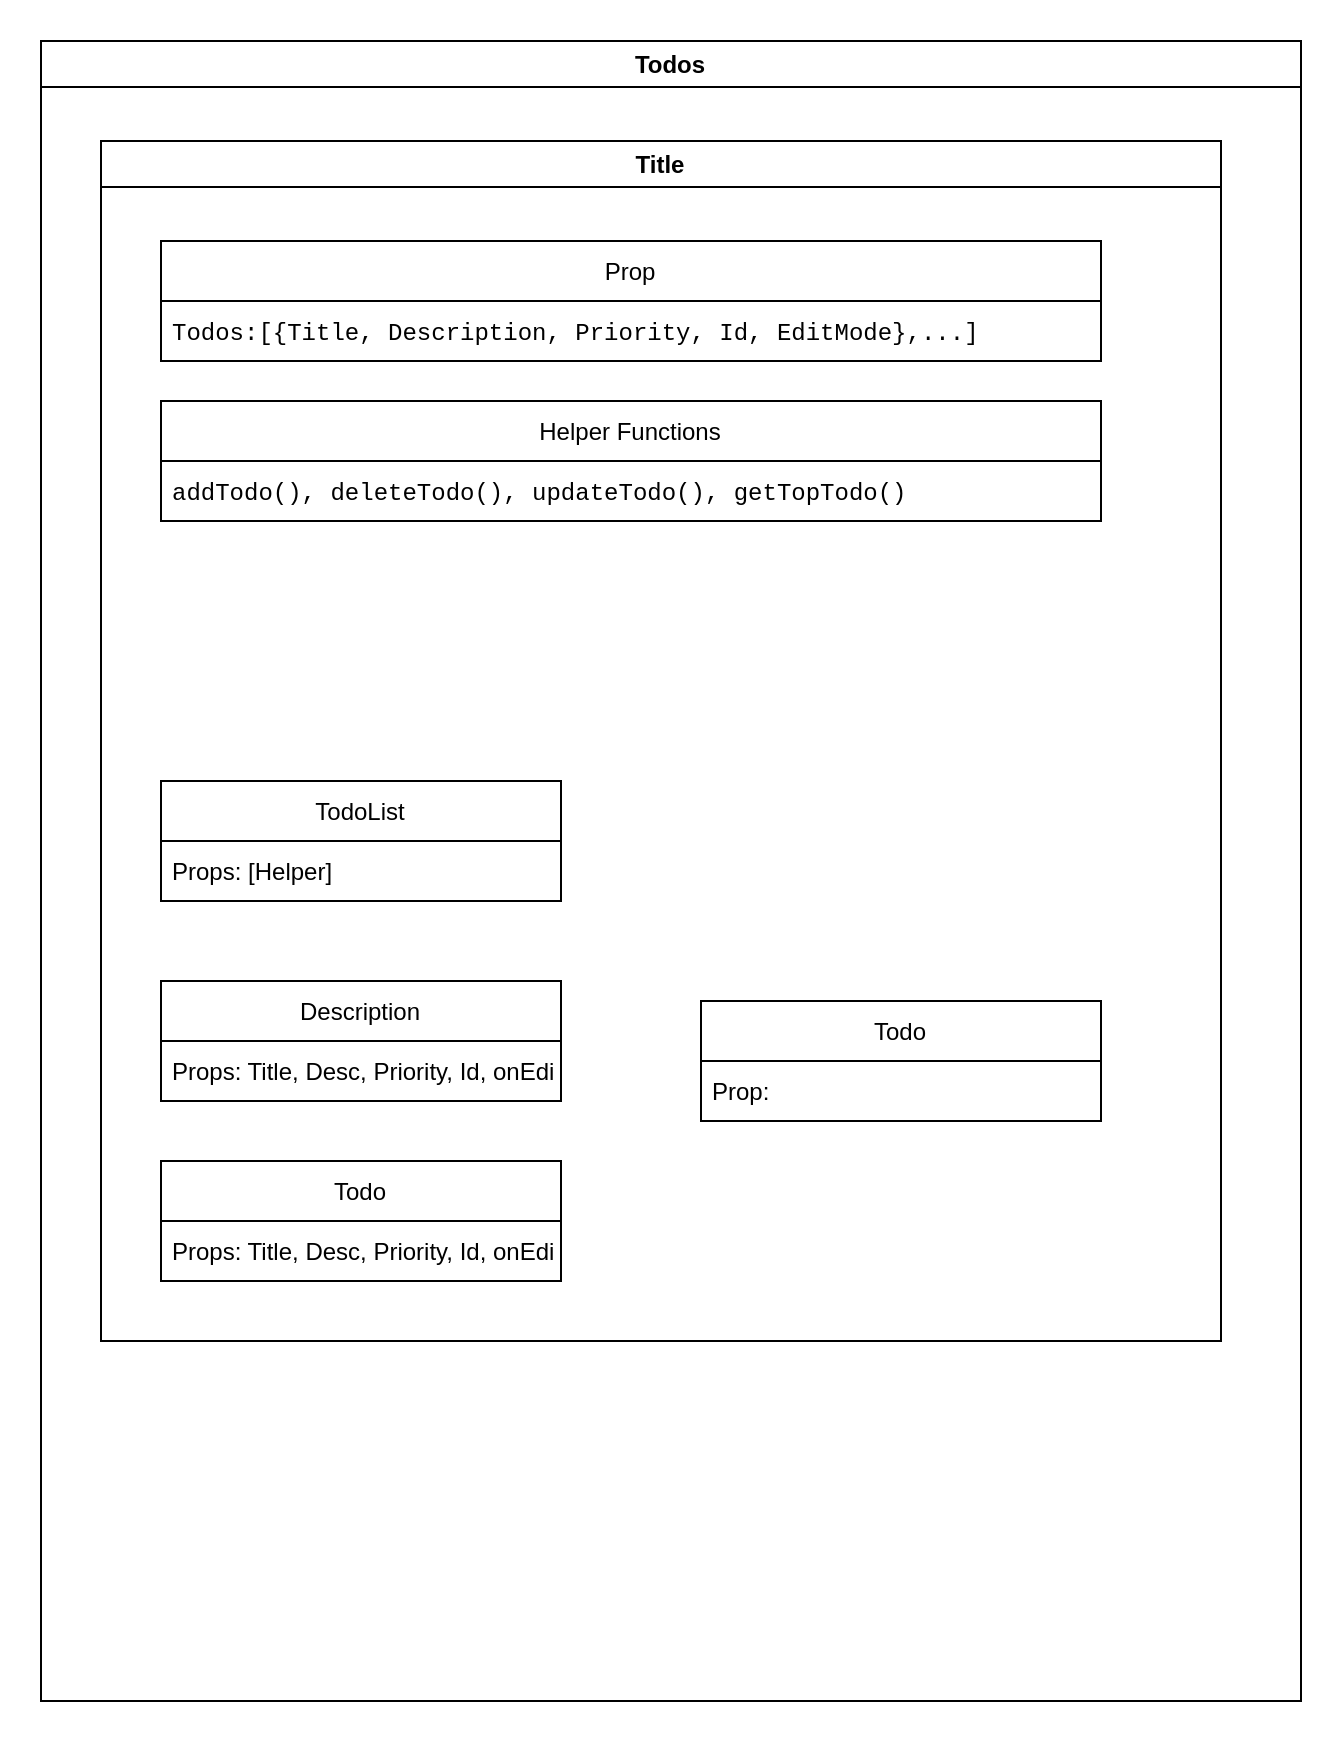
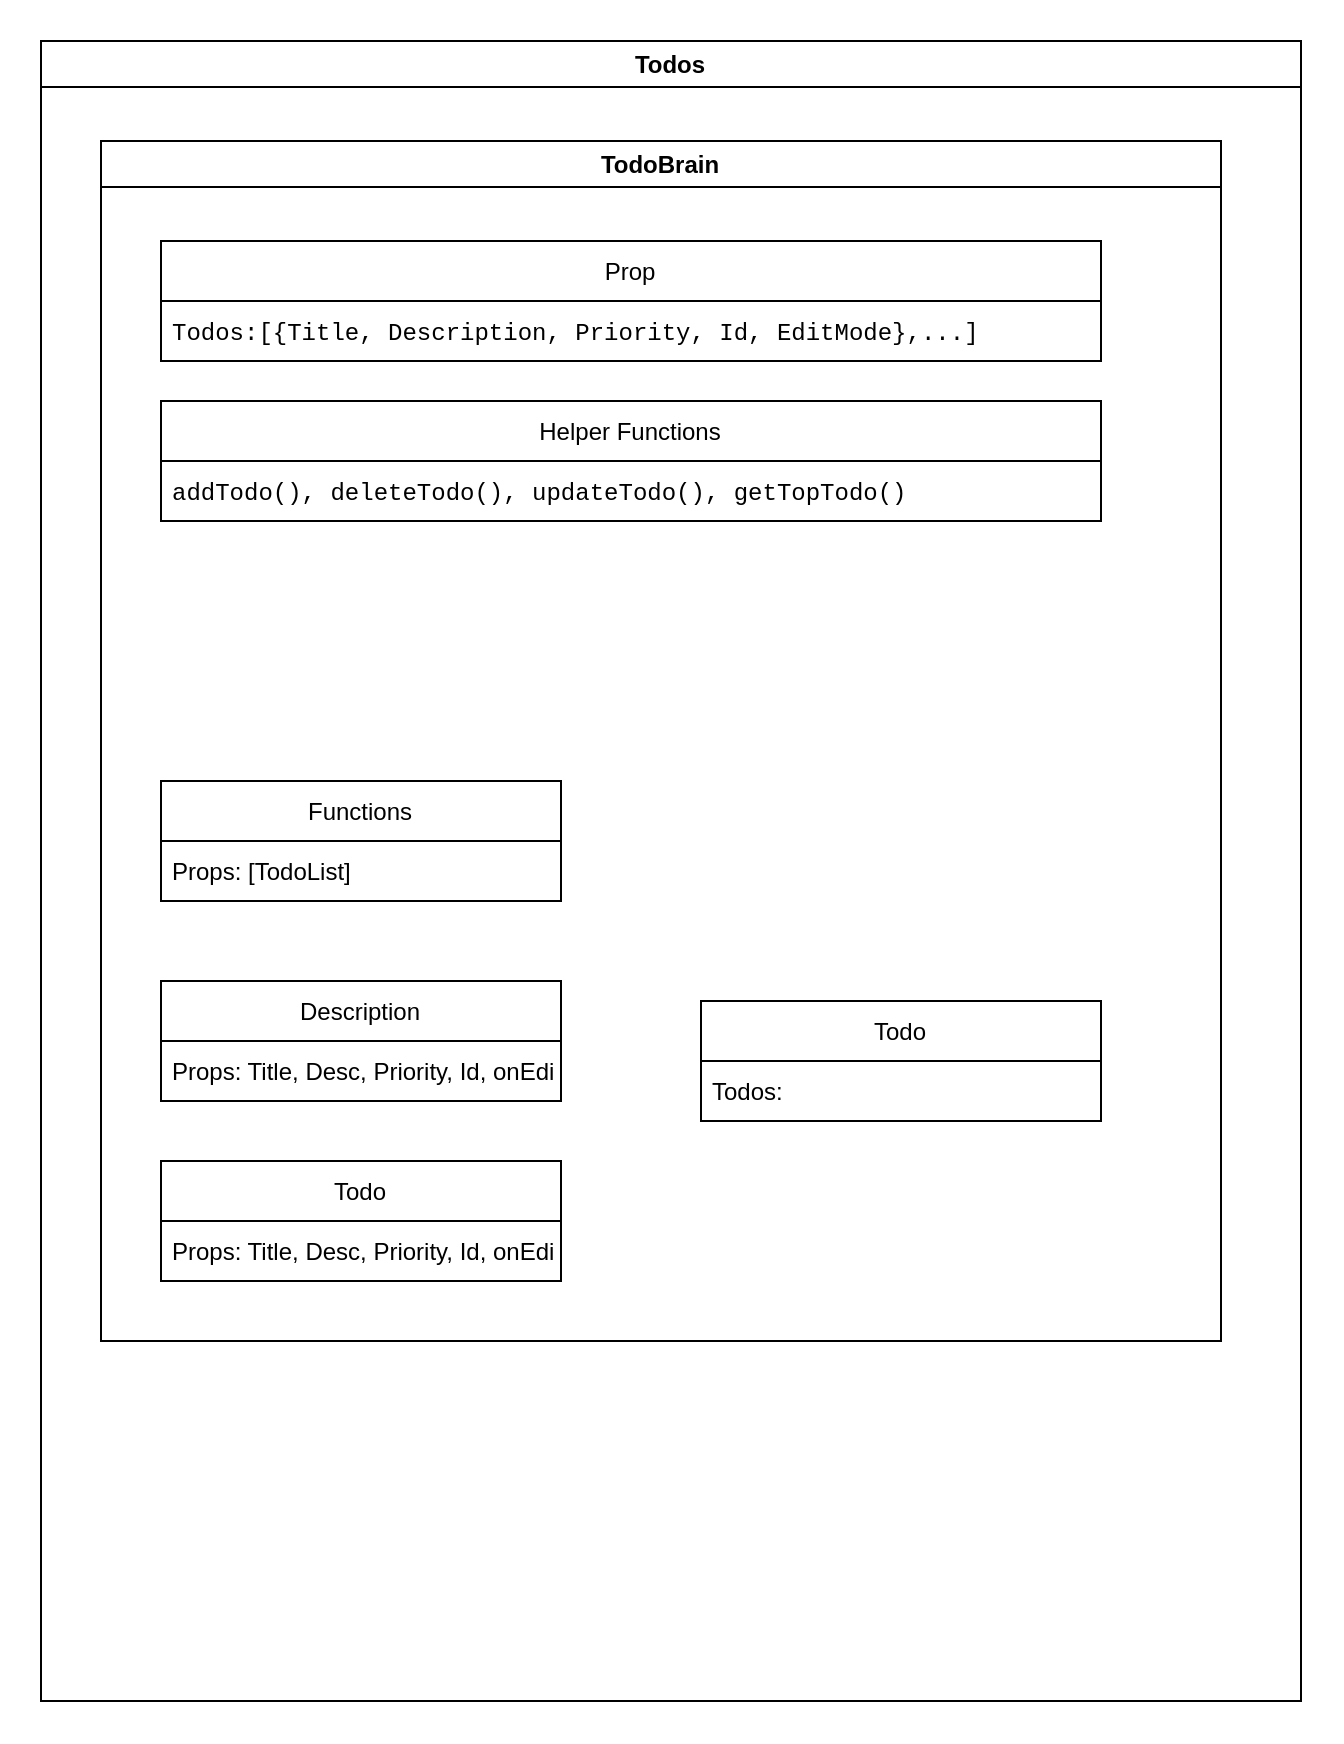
node "Title": label "Title" -> "TodoBrain"
node "TodoList": label "TodoList" -> "Functions"
node "Props: [Helper]": label "Props: [Helper]" -> "Props: [TodoList]"
node "Prop:": label "Prop:" -> "Todos:"
